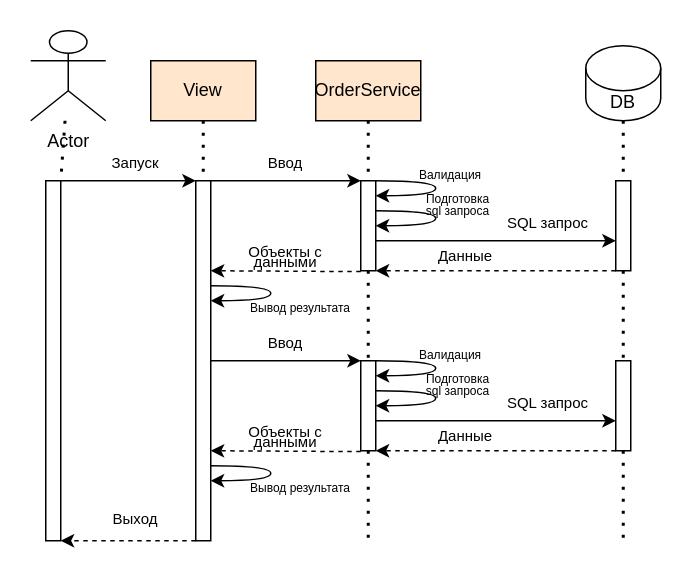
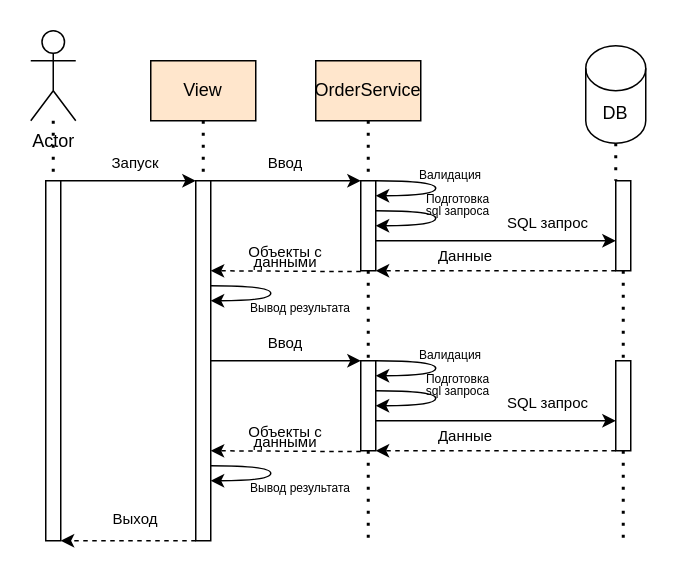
node "Actor": size 75x90 -> 45x90
node "DB": size 75x75 -> 60x98
